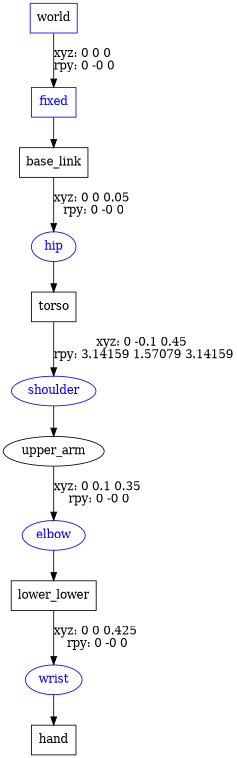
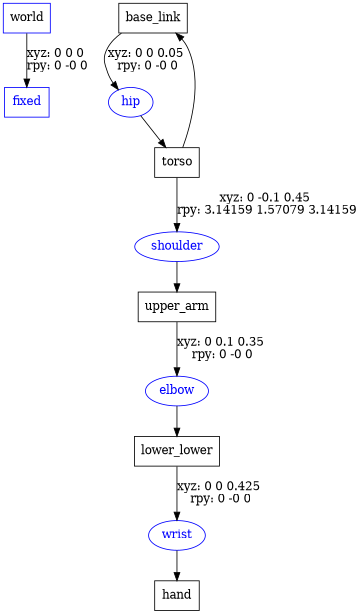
edge "fixed" -> "base_link": now "torso" -> "base_link"
node "upper_arm": shape ellipse -> box
